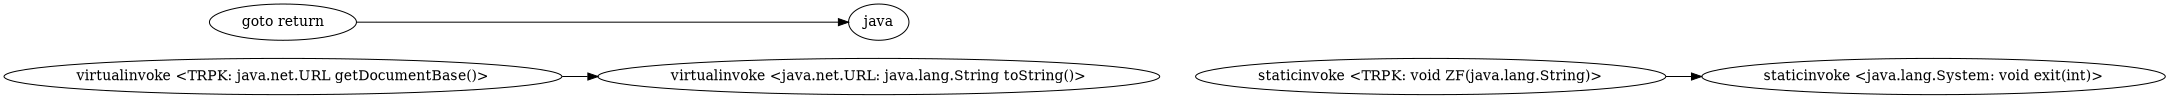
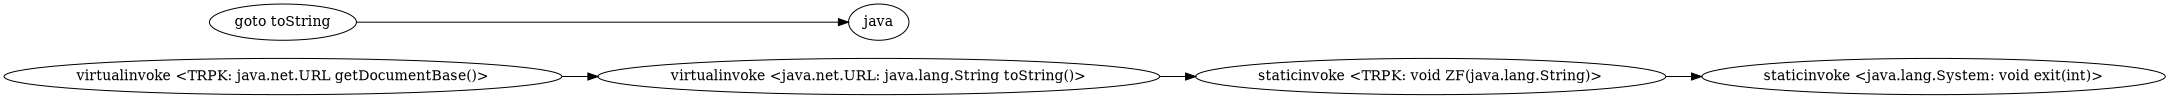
node "goto return": label "goto return" -> "goto toString"
edge "virtualinvoke <java.net.URL: java.lang.String toString()>" -> "staticinvoke <TRPK: void ZF(java.lang.String)>": added
